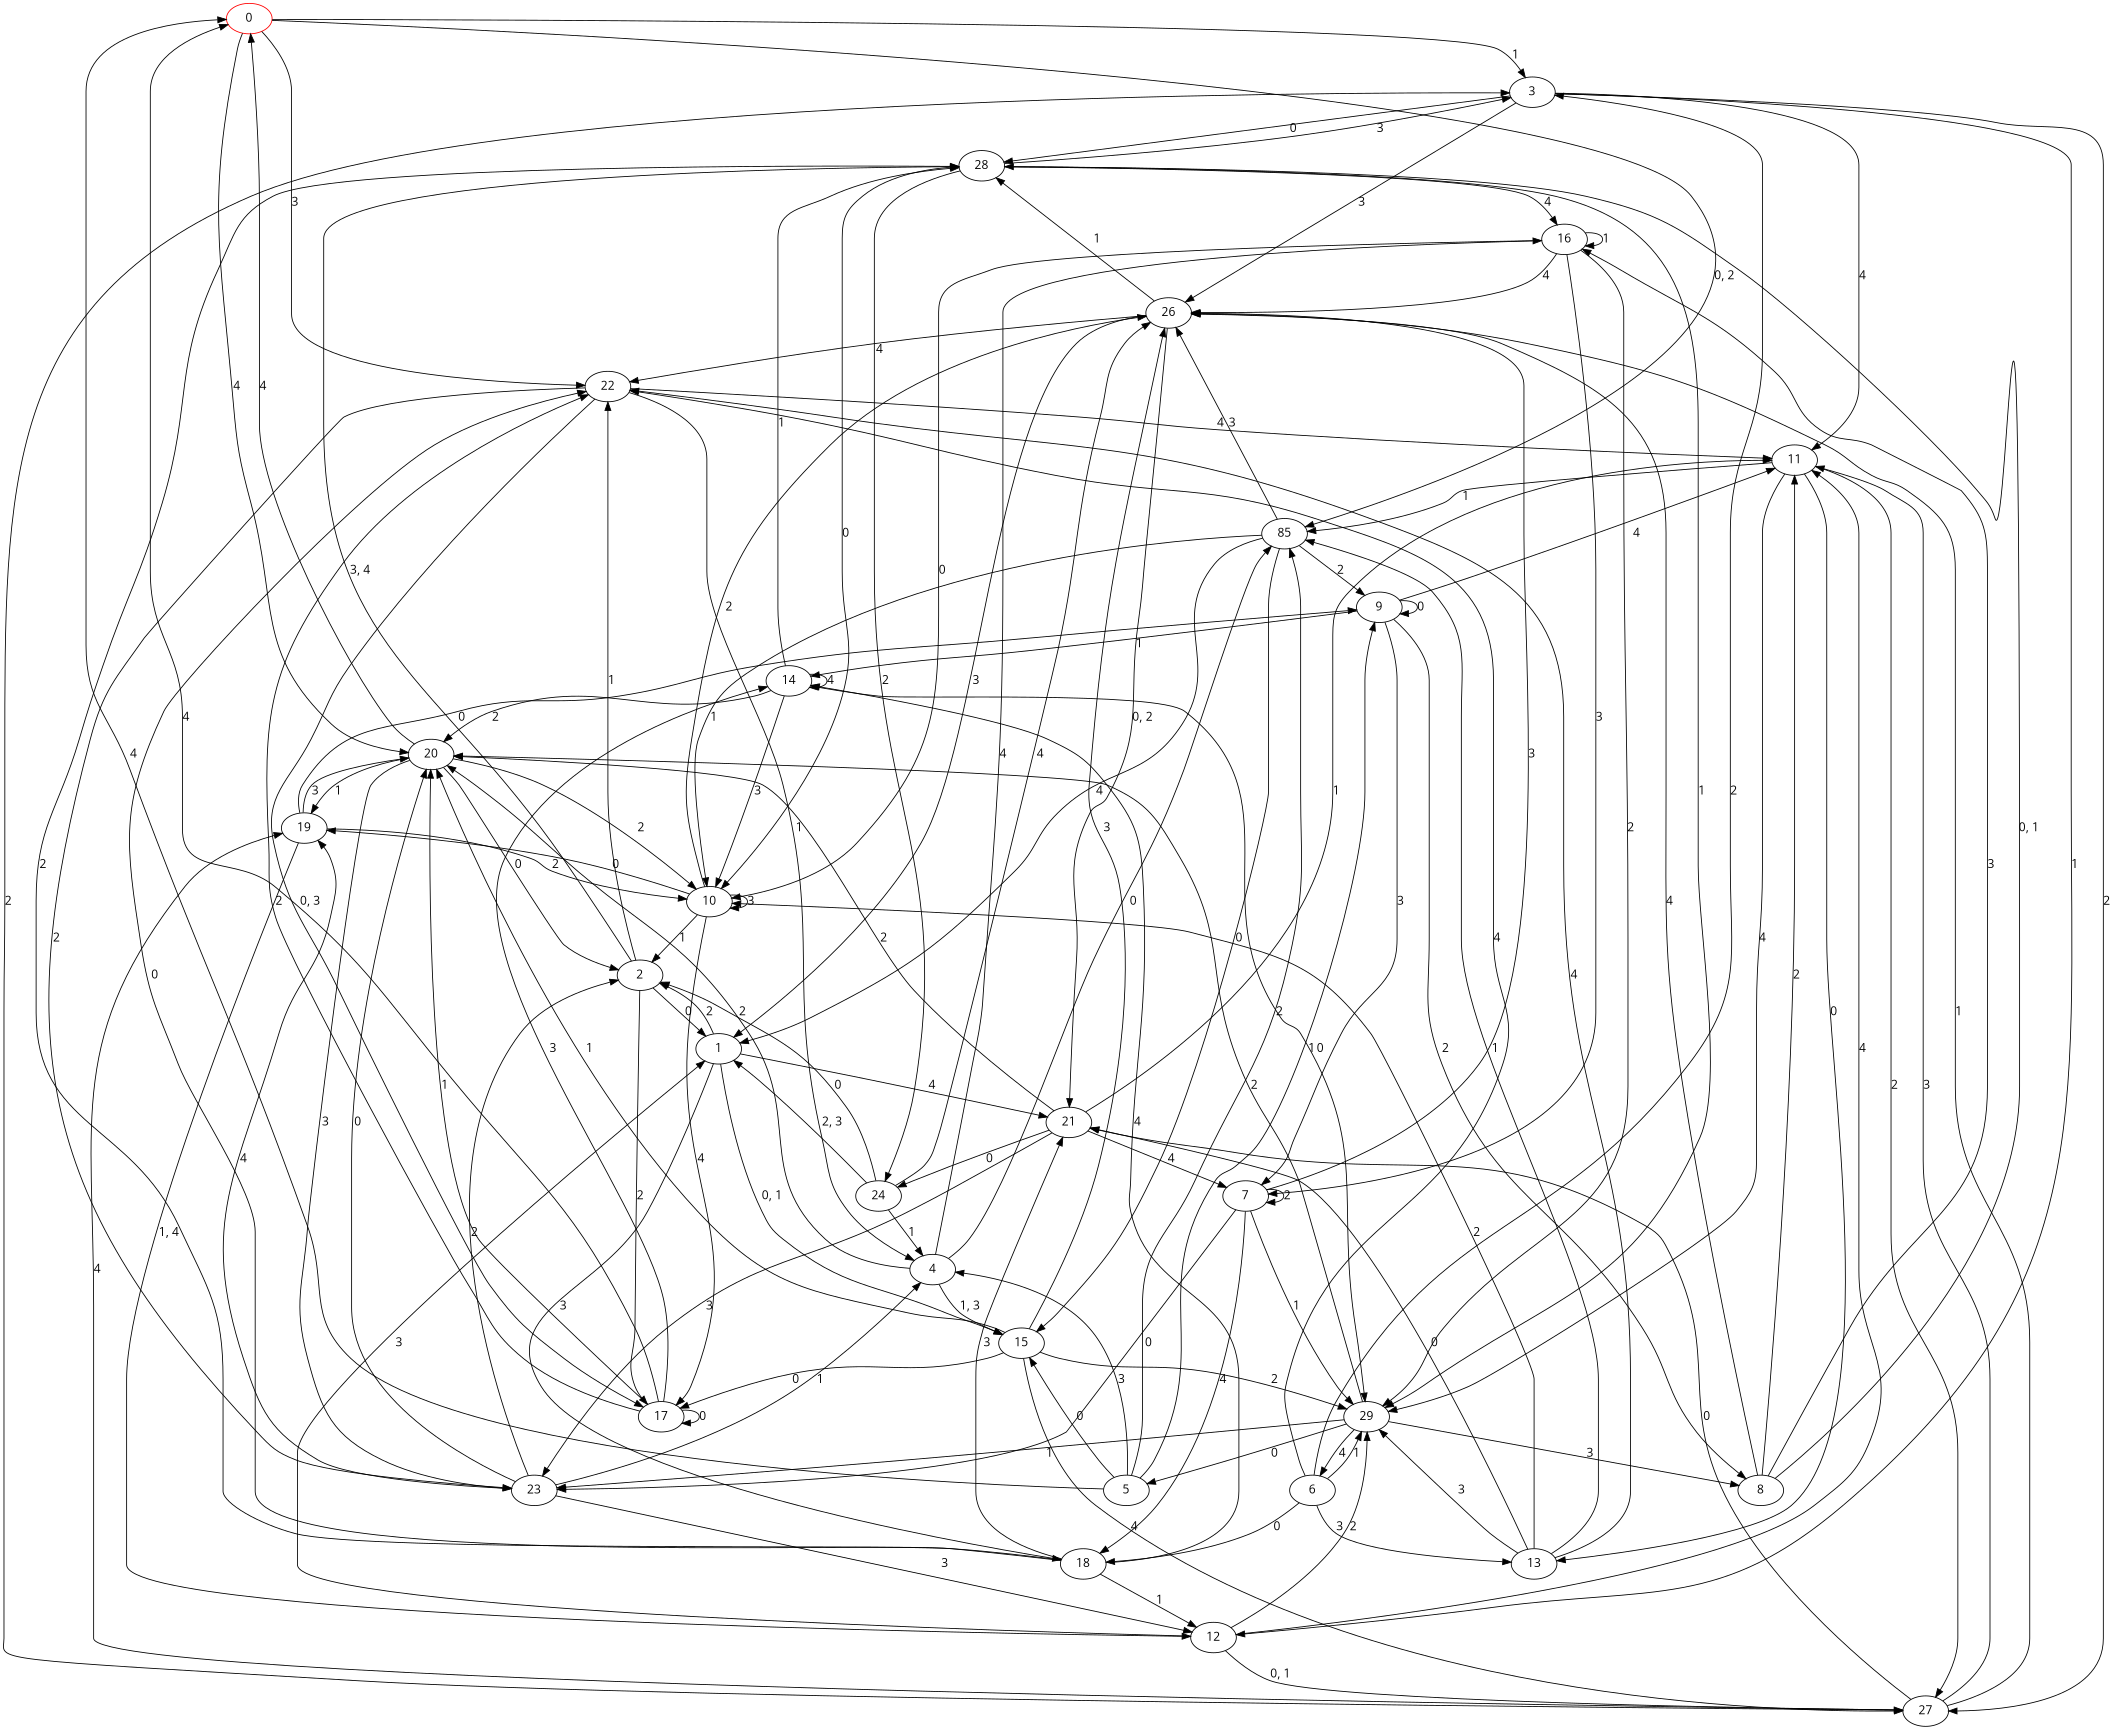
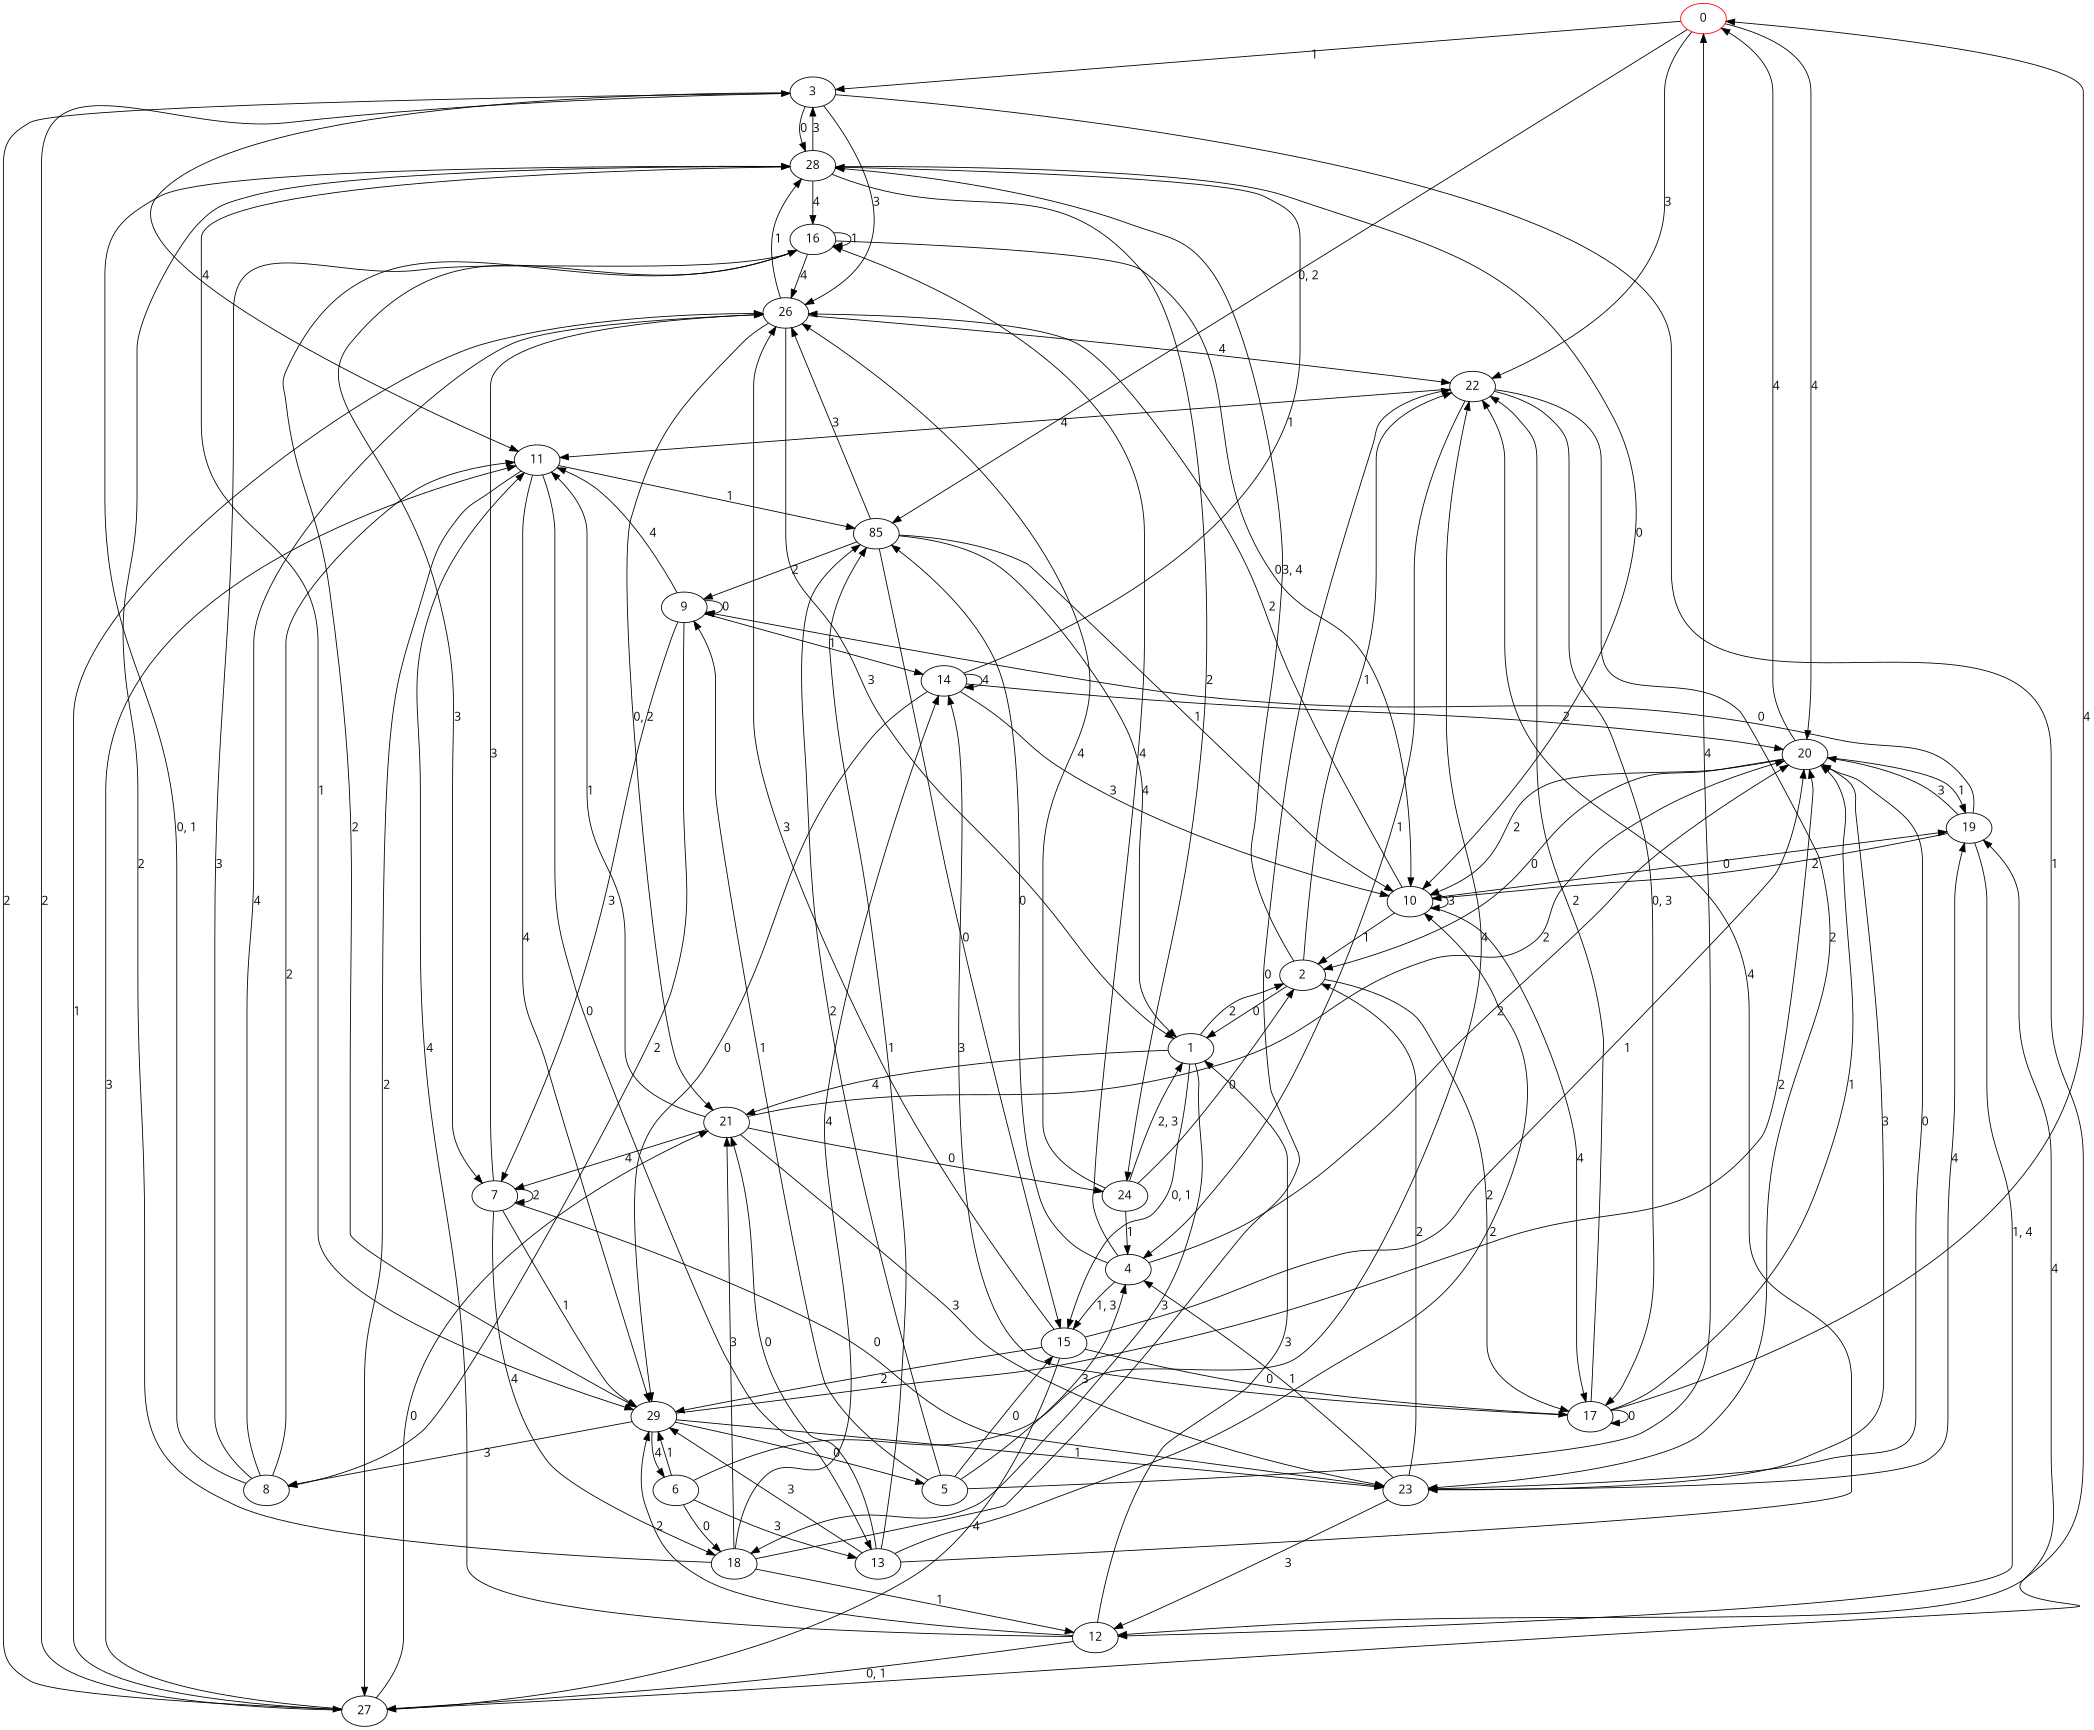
edge "6" -> "3": removed, label "2"
